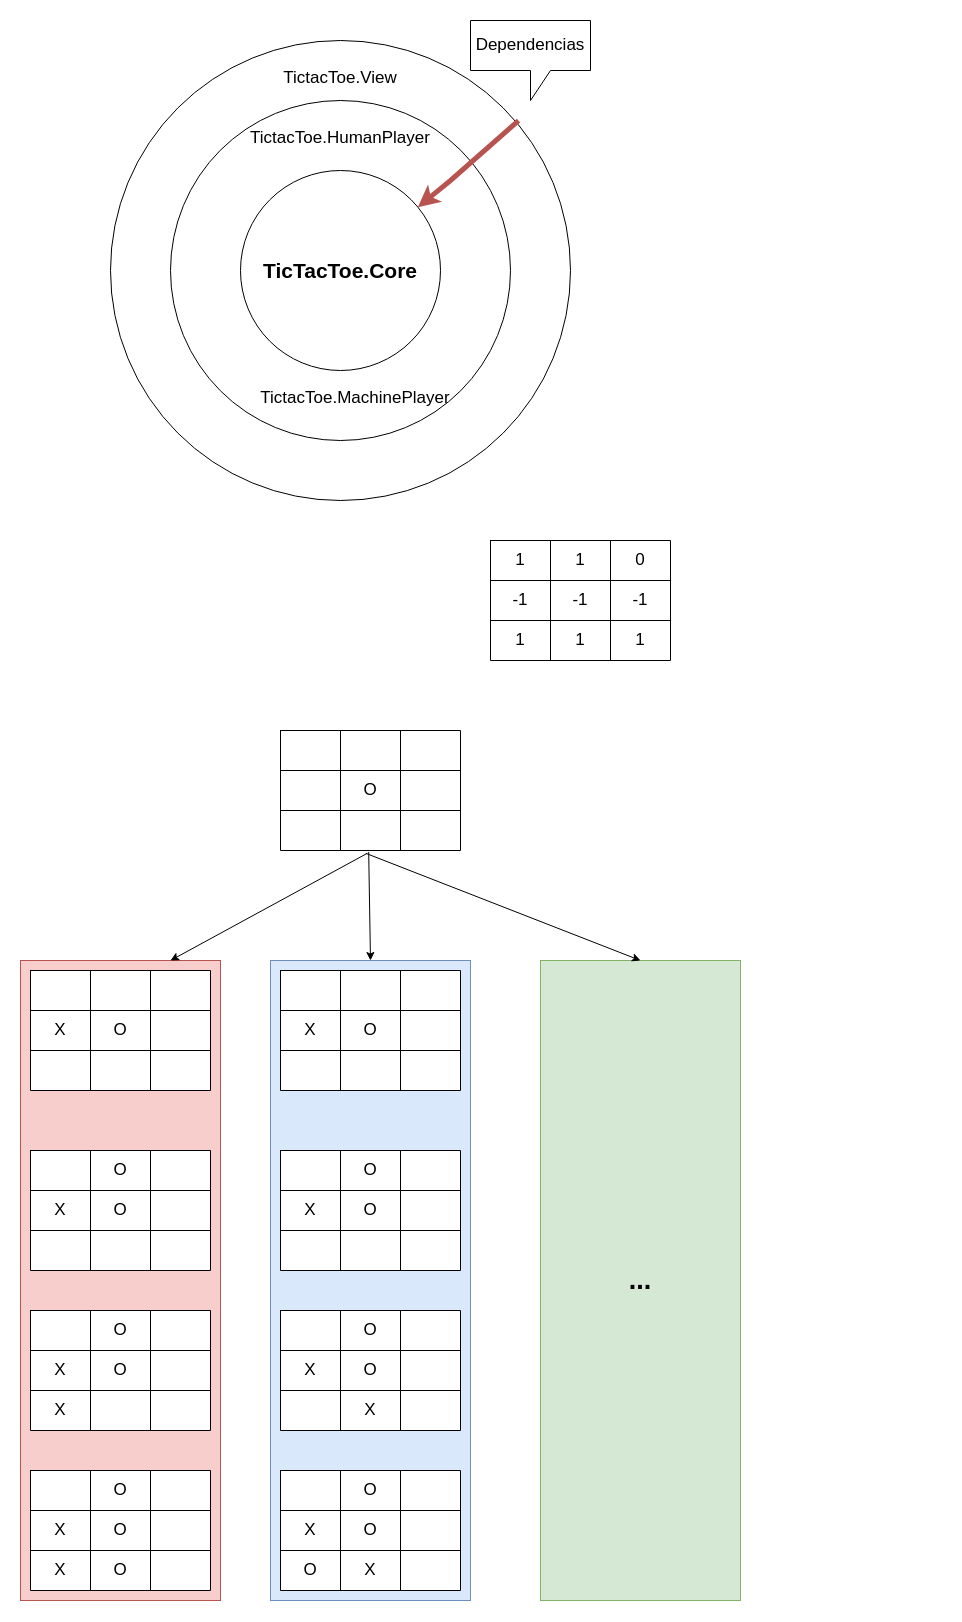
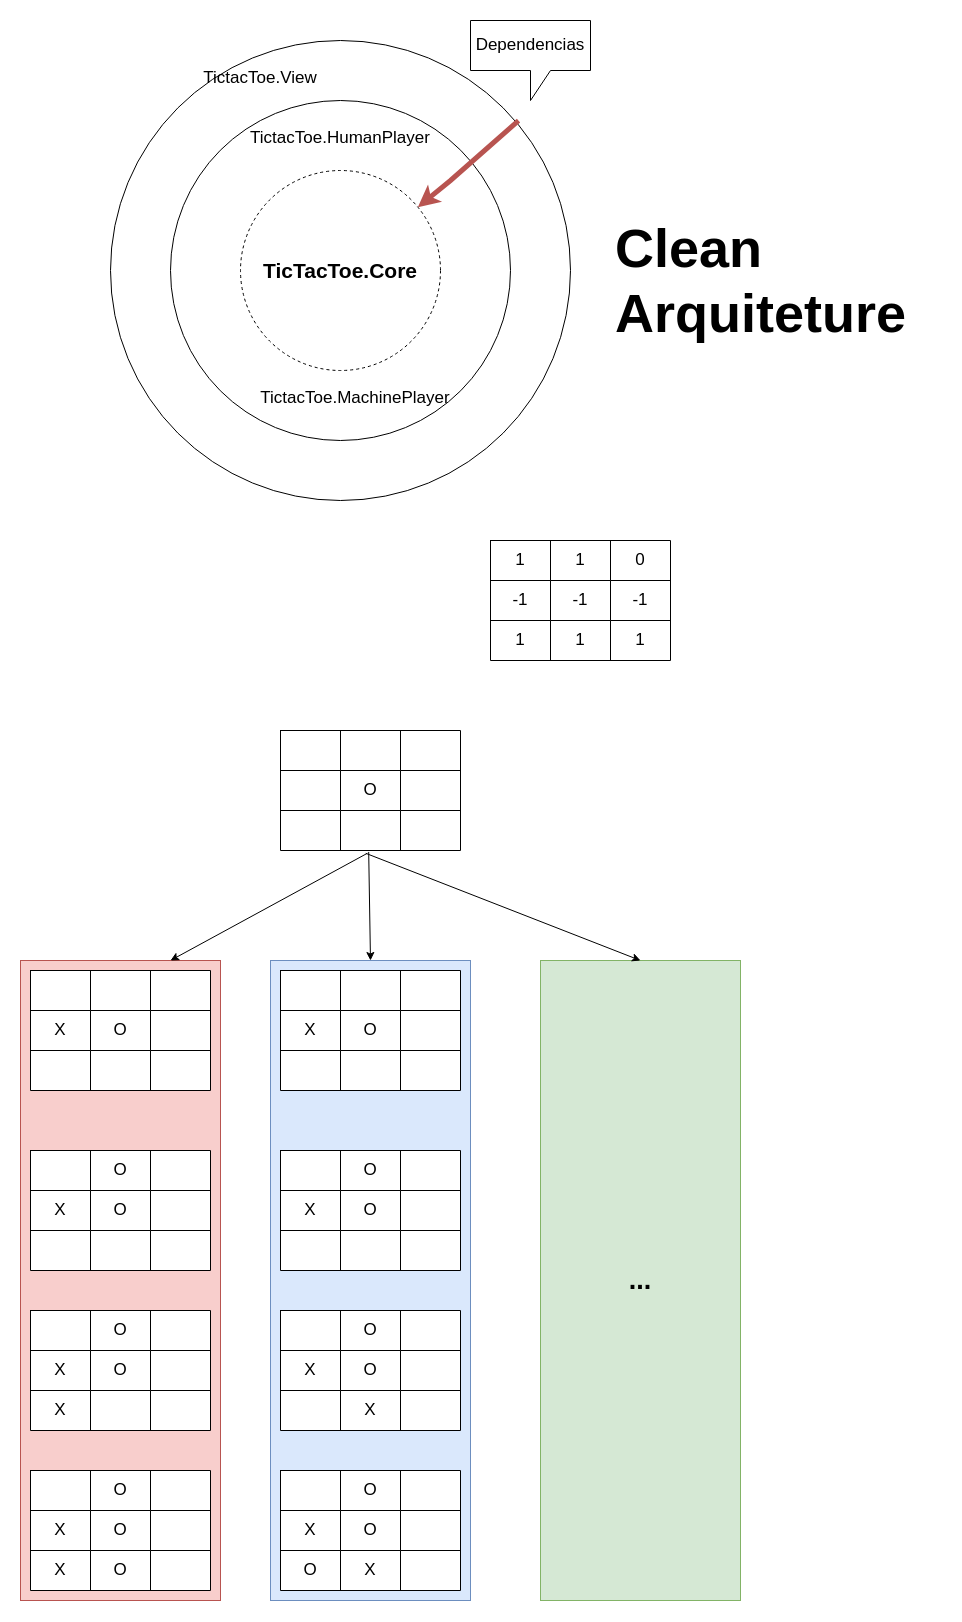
node "TictacToe.View": moved (341, 76) -> (261, 76)
node "TicTacToe.Core": style solid -> dashed
node "Clean Arquiteture": added
